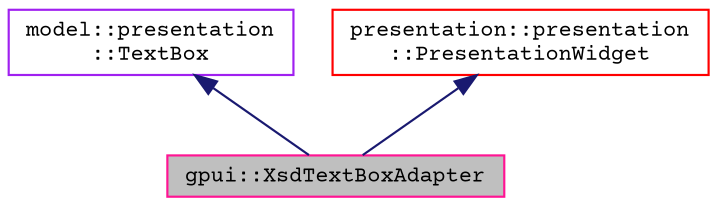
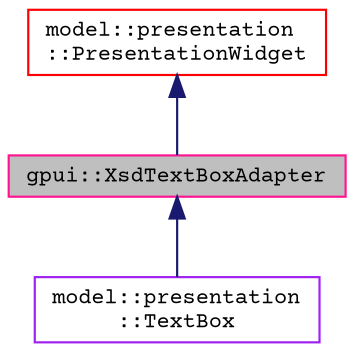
node "presentation::presentation ::PresentationWidget": label "presentation::presentation ::PresentationWidget" -> "model::presentation ::PresentationWidget"
edge "gpui::XsdTextBoxAdapter" -> "model::presentation ::TextBox": reversed
